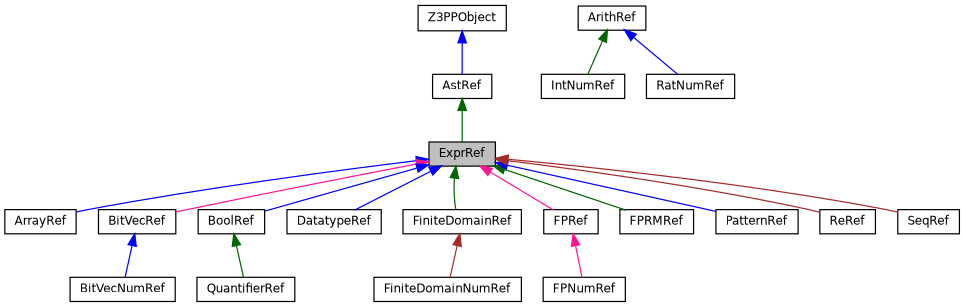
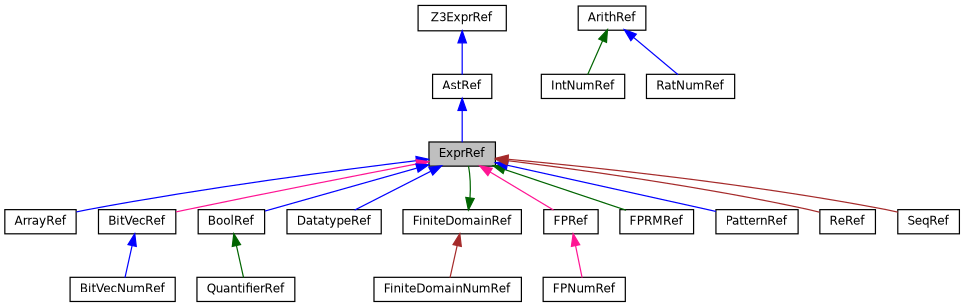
node "Z3PPObject": label "Z3PPObject" -> "Z3ExprRef"
edge "ExprRef" -> "AstRef": color darkgreen -> blue
edge "FiniteDomainRef" -> "ExprRef": reversed
